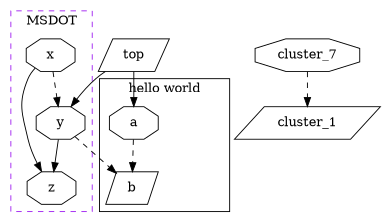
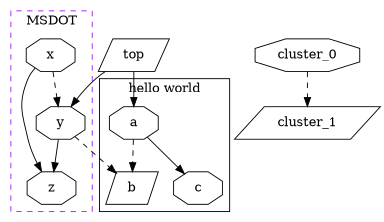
node "cluster_7": label "cluster_7" -> "cluster_0"
node "c": added
